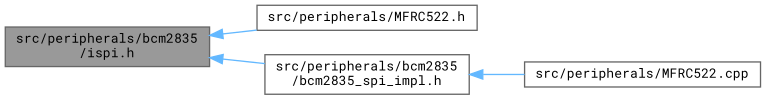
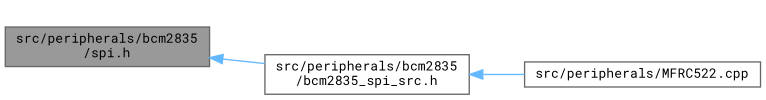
node "src/peripherals/MFRC522.h": removed
node "src/peripherals/bcm2835 /ispi.h": label "src/peripherals/bcm2835 /ispi.h" -> "src/peripherals/bcm2835 /spi.h"
node "src/peripherals/bcm2835 /bcm2835_spi_impl.h": label "src/peripherals/bcm2835 /bcm2835_spi_impl.h" -> "src/peripherals/bcm2835 /bcm2835_spi_src.h"
